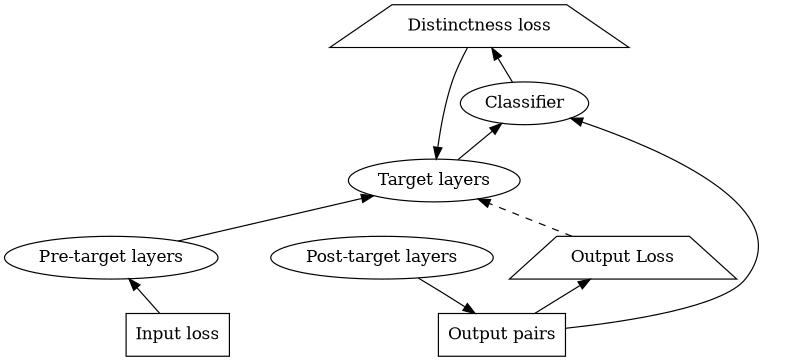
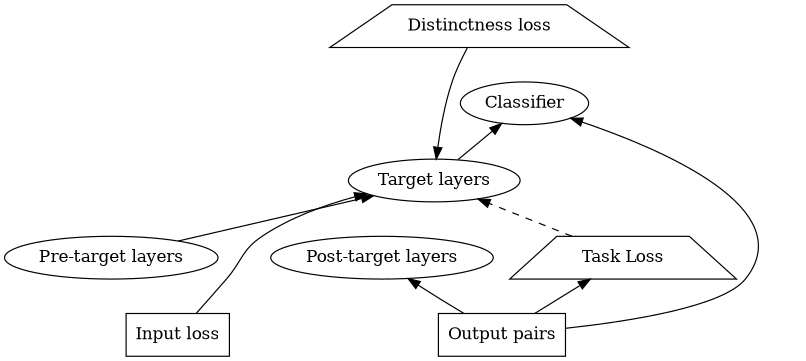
edge "Classifier" -> "Distinctness loss": removed
node "Output Loss": label "Output Loss" -> "Task Loss"
edge "Post-target layers" -> "Output pairs": reversed
edge "Input loss" -> "Pre-target layers": now "Input loss" -> "Target layers"
